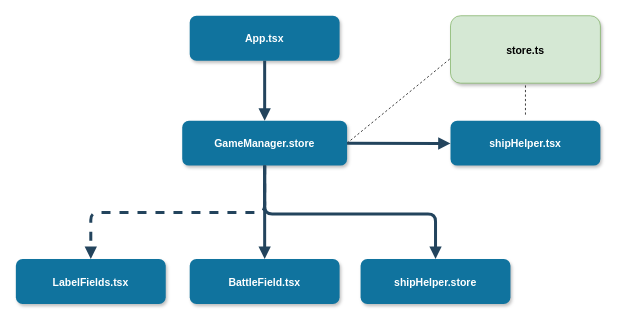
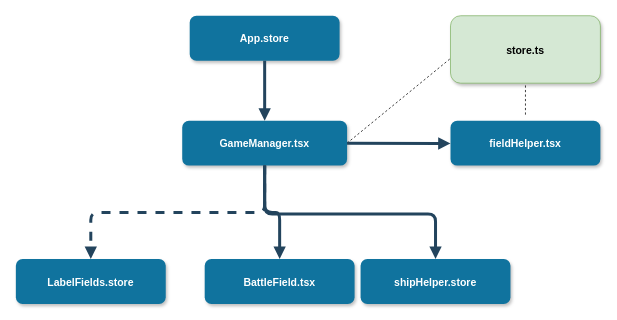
node "App.tsx": label "App.tsx" -> "App.store"
node "GameManager.store": label "GameManager.store" -> "GameManager.tsx"
node "shipHelper.tsx": label "shipHelper.tsx" -> "fieldHelper.tsx"
node "LabelFields.tsx": label "LabelFields.tsx" -> "LabelFields.store"
node "BattleField.tsx": moved (264, 282) -> (279, 282)
